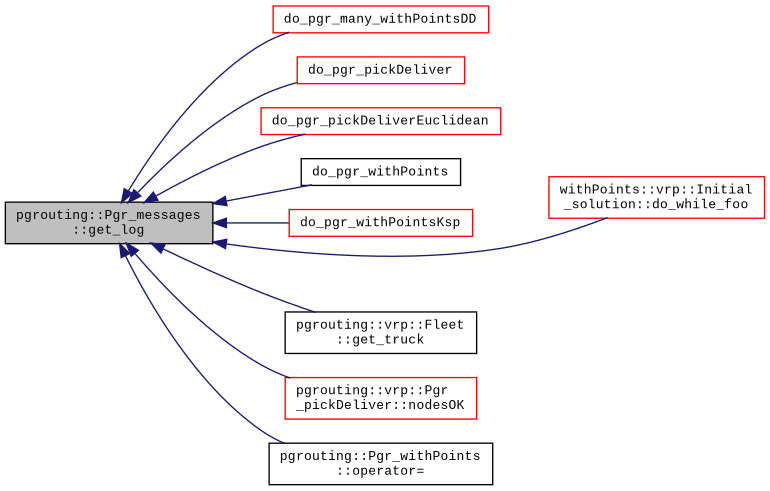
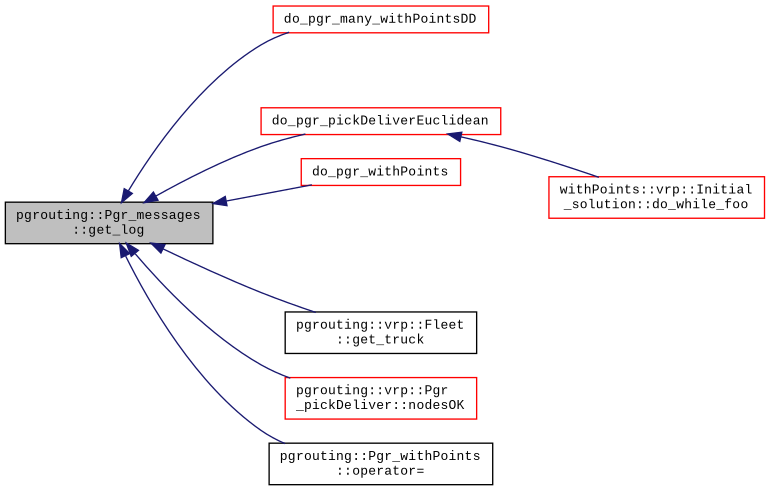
node "do_pgr_pickDeliver": removed
node "do_pgr_withPoints": color black -> red
node "do_pgr_withPointsKsp": removed
edge "withPoints::vrp::Initial _solution::do_while_foo" -> "pgrouting::Pgr_messages ::get_log": now "withPoints::vrp::Initial _solution::do_while_foo" -> "do_pgr_pickDeliverEuclidean"
